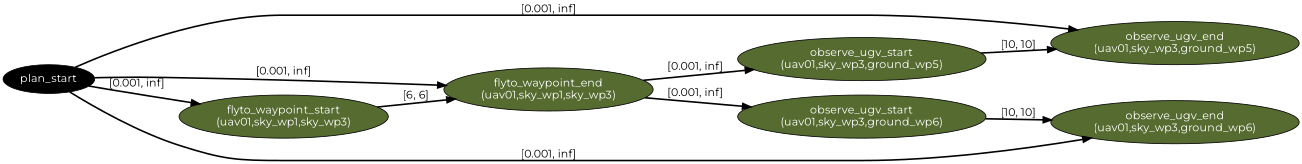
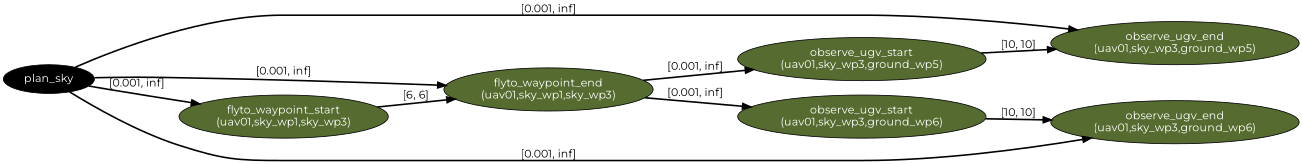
node "plan_start": label "plan_start" -> "plan_sky"
